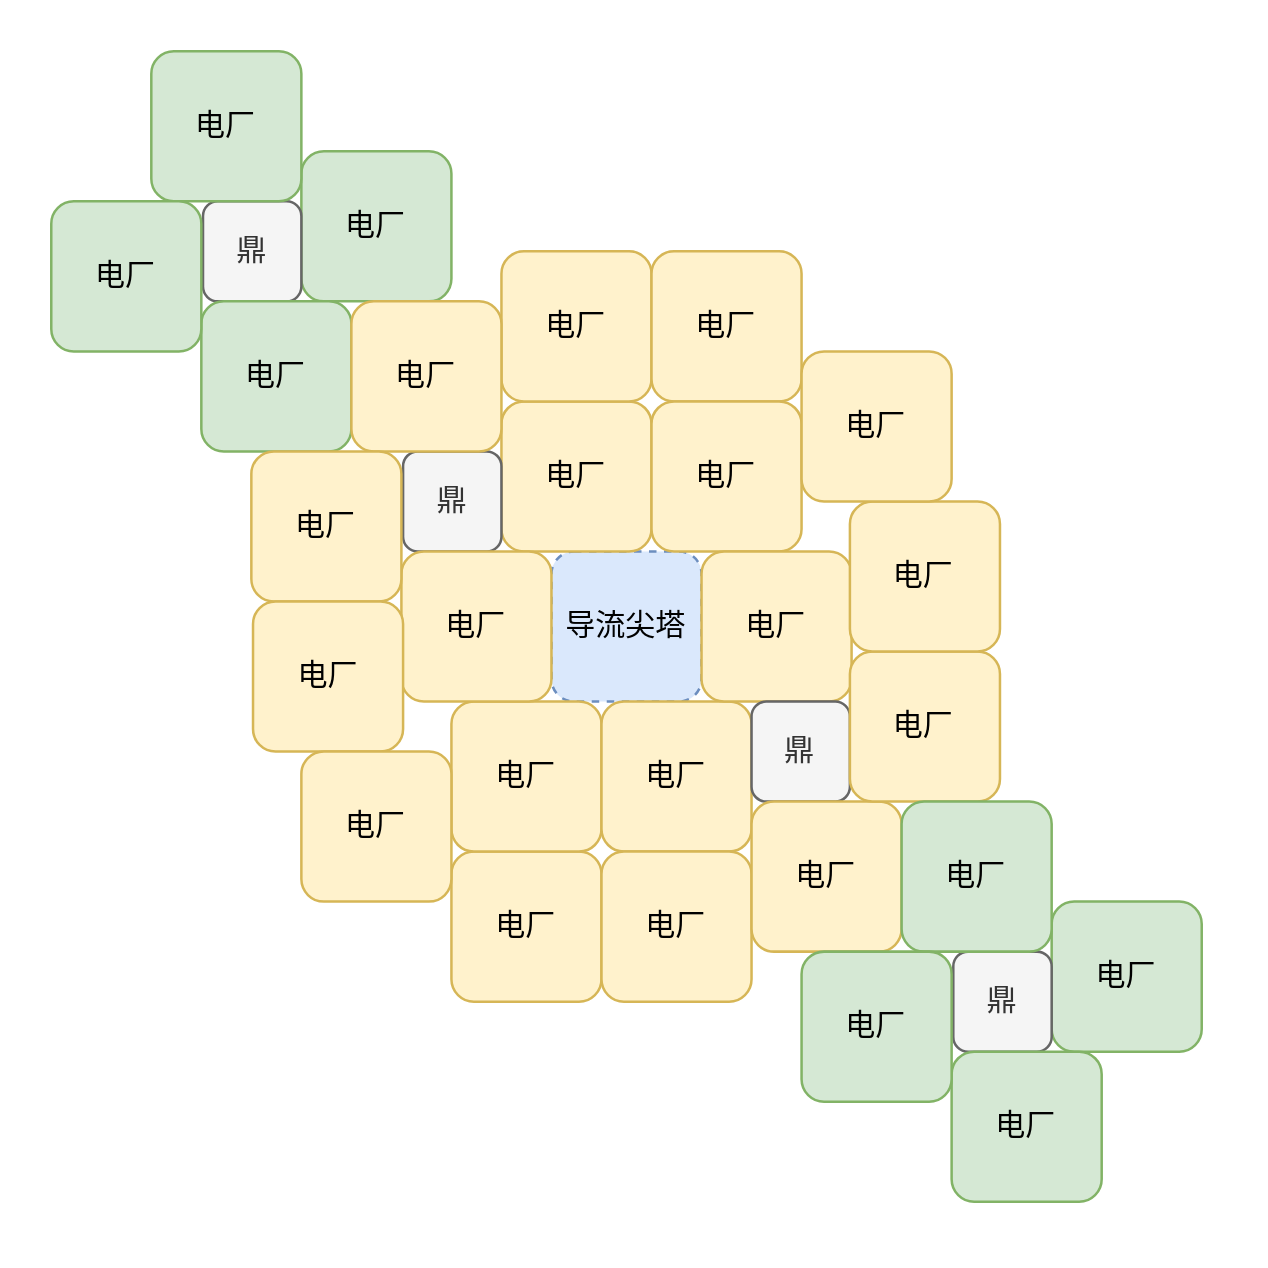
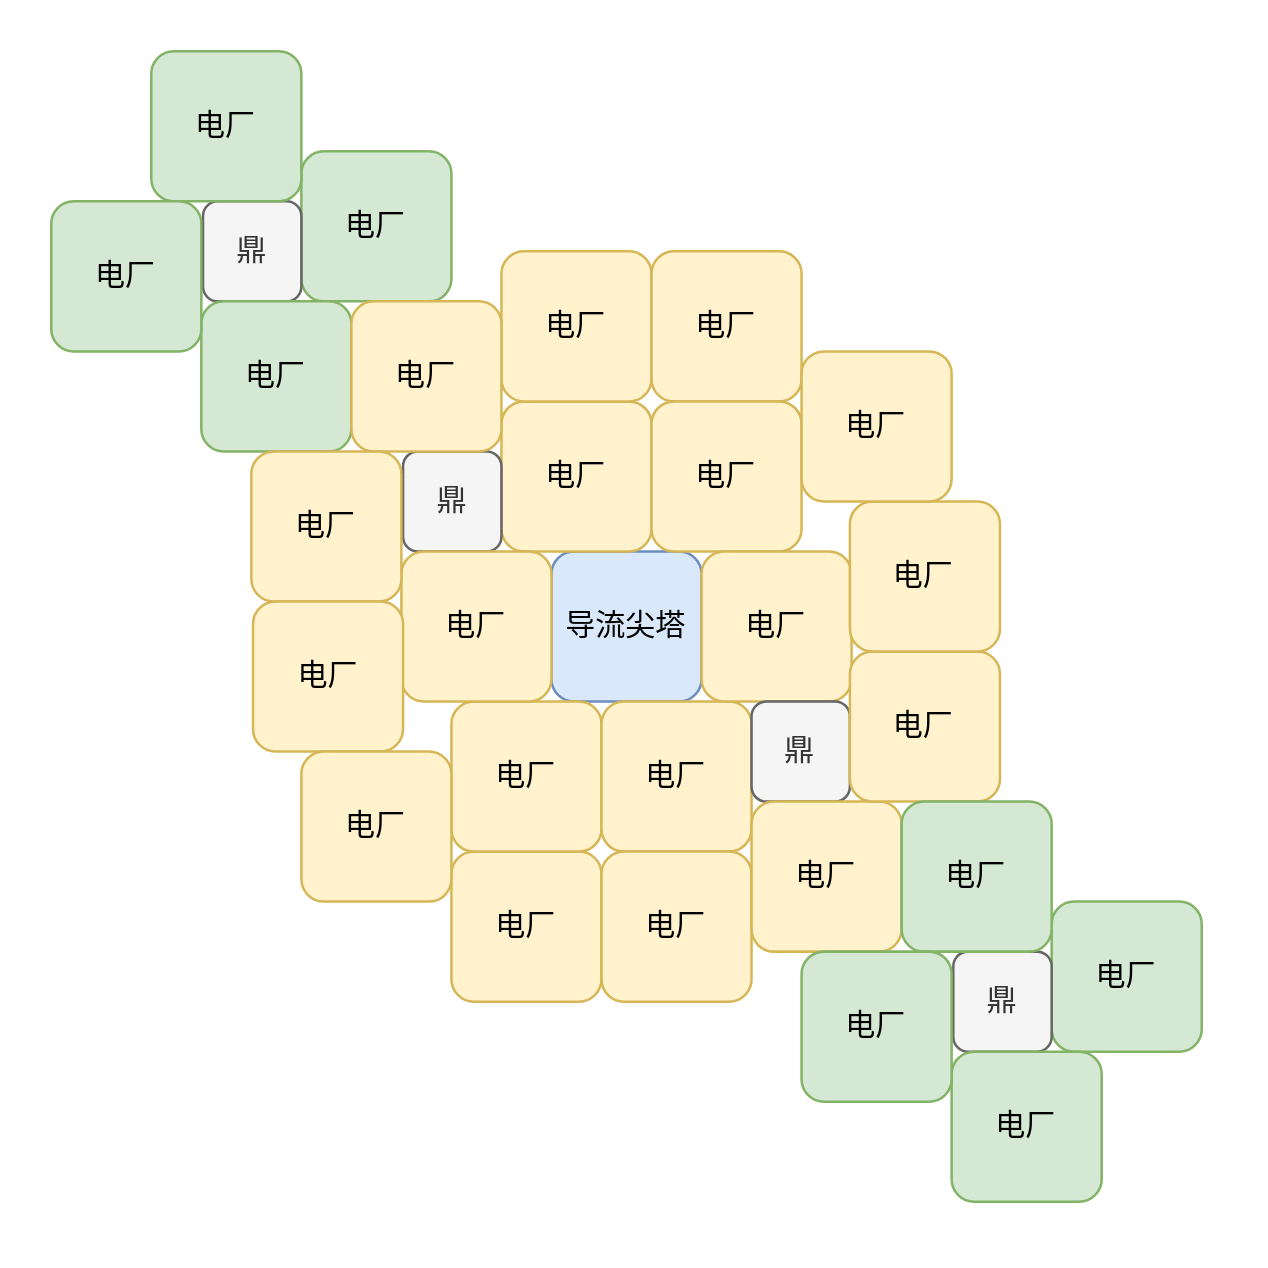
node "导流尖塔": style dashed -> solid
